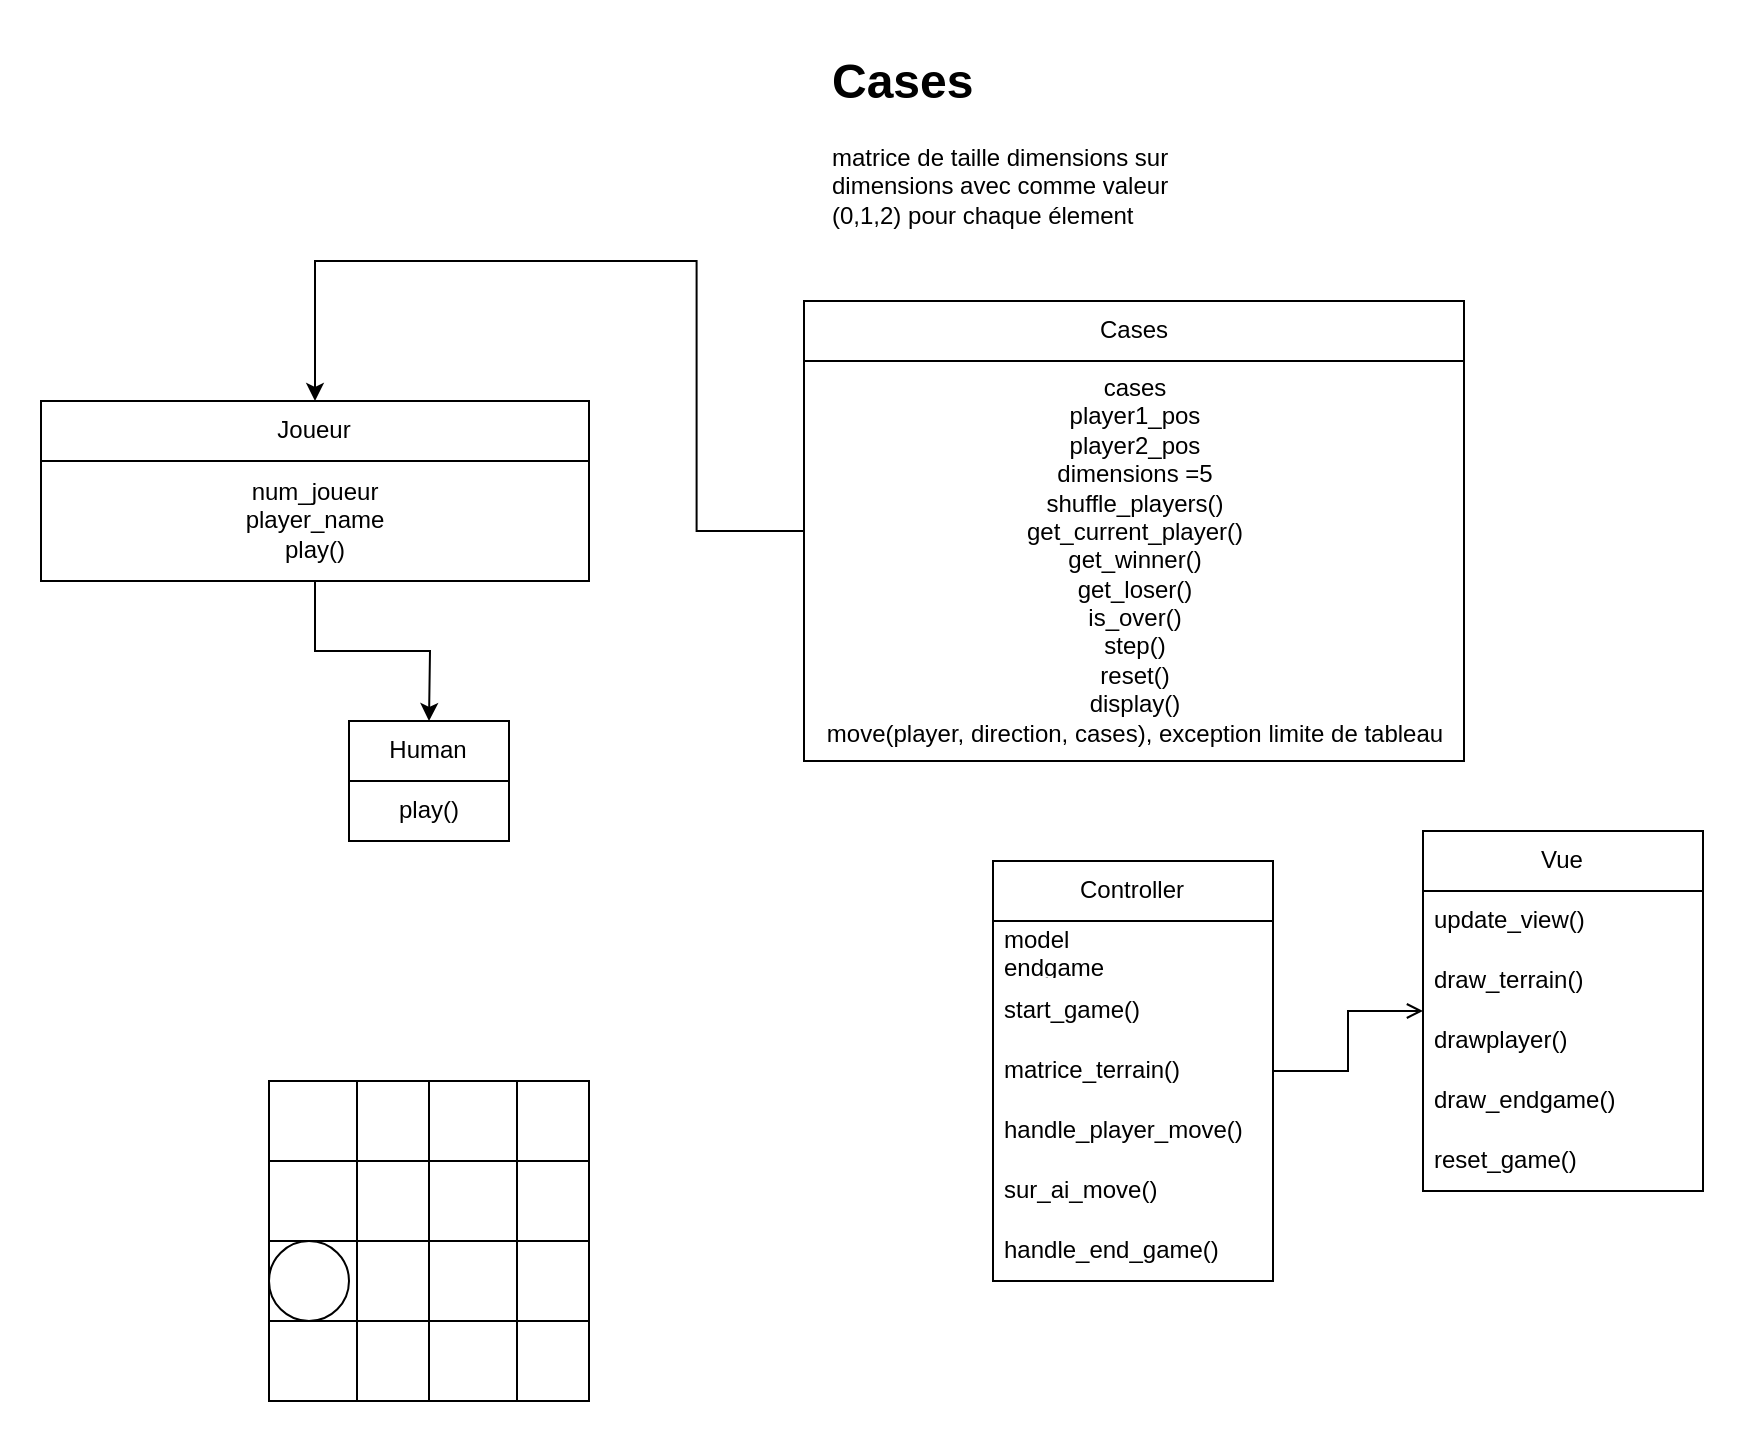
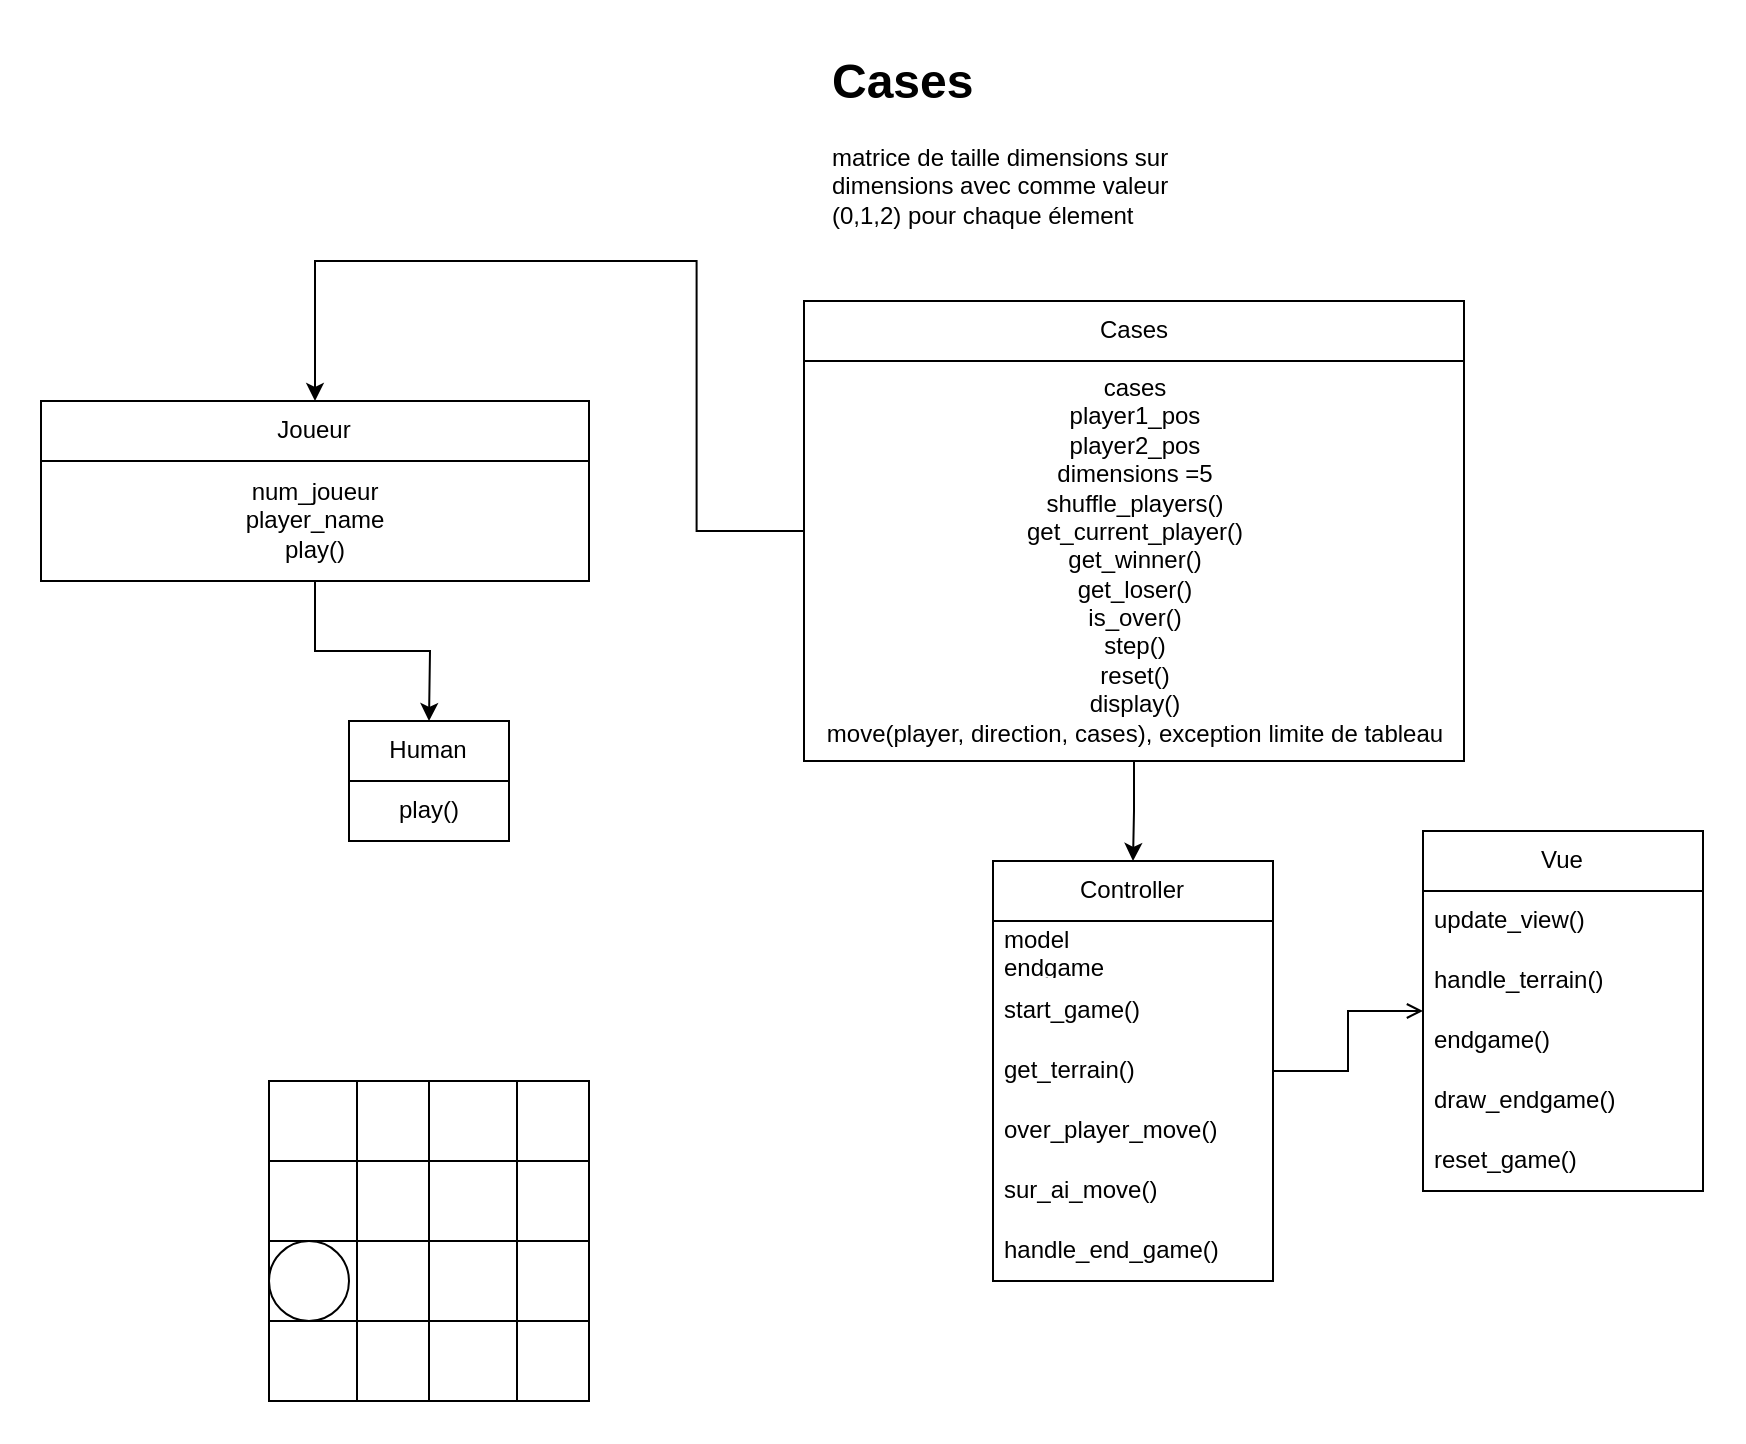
edge "Cases" -> "Controller": added
node "draw_terrain()": label "draw_terrain()" -> "handle_terrain()"
node "drawplayer()": label "drawplayer()" -> "endgame()"
node "matrice_terrain()": label "matrice_terrain()" -> "get_terrain()"
node "handle_player_move()": label "handle_player_move()" -> "over_player_move()"
